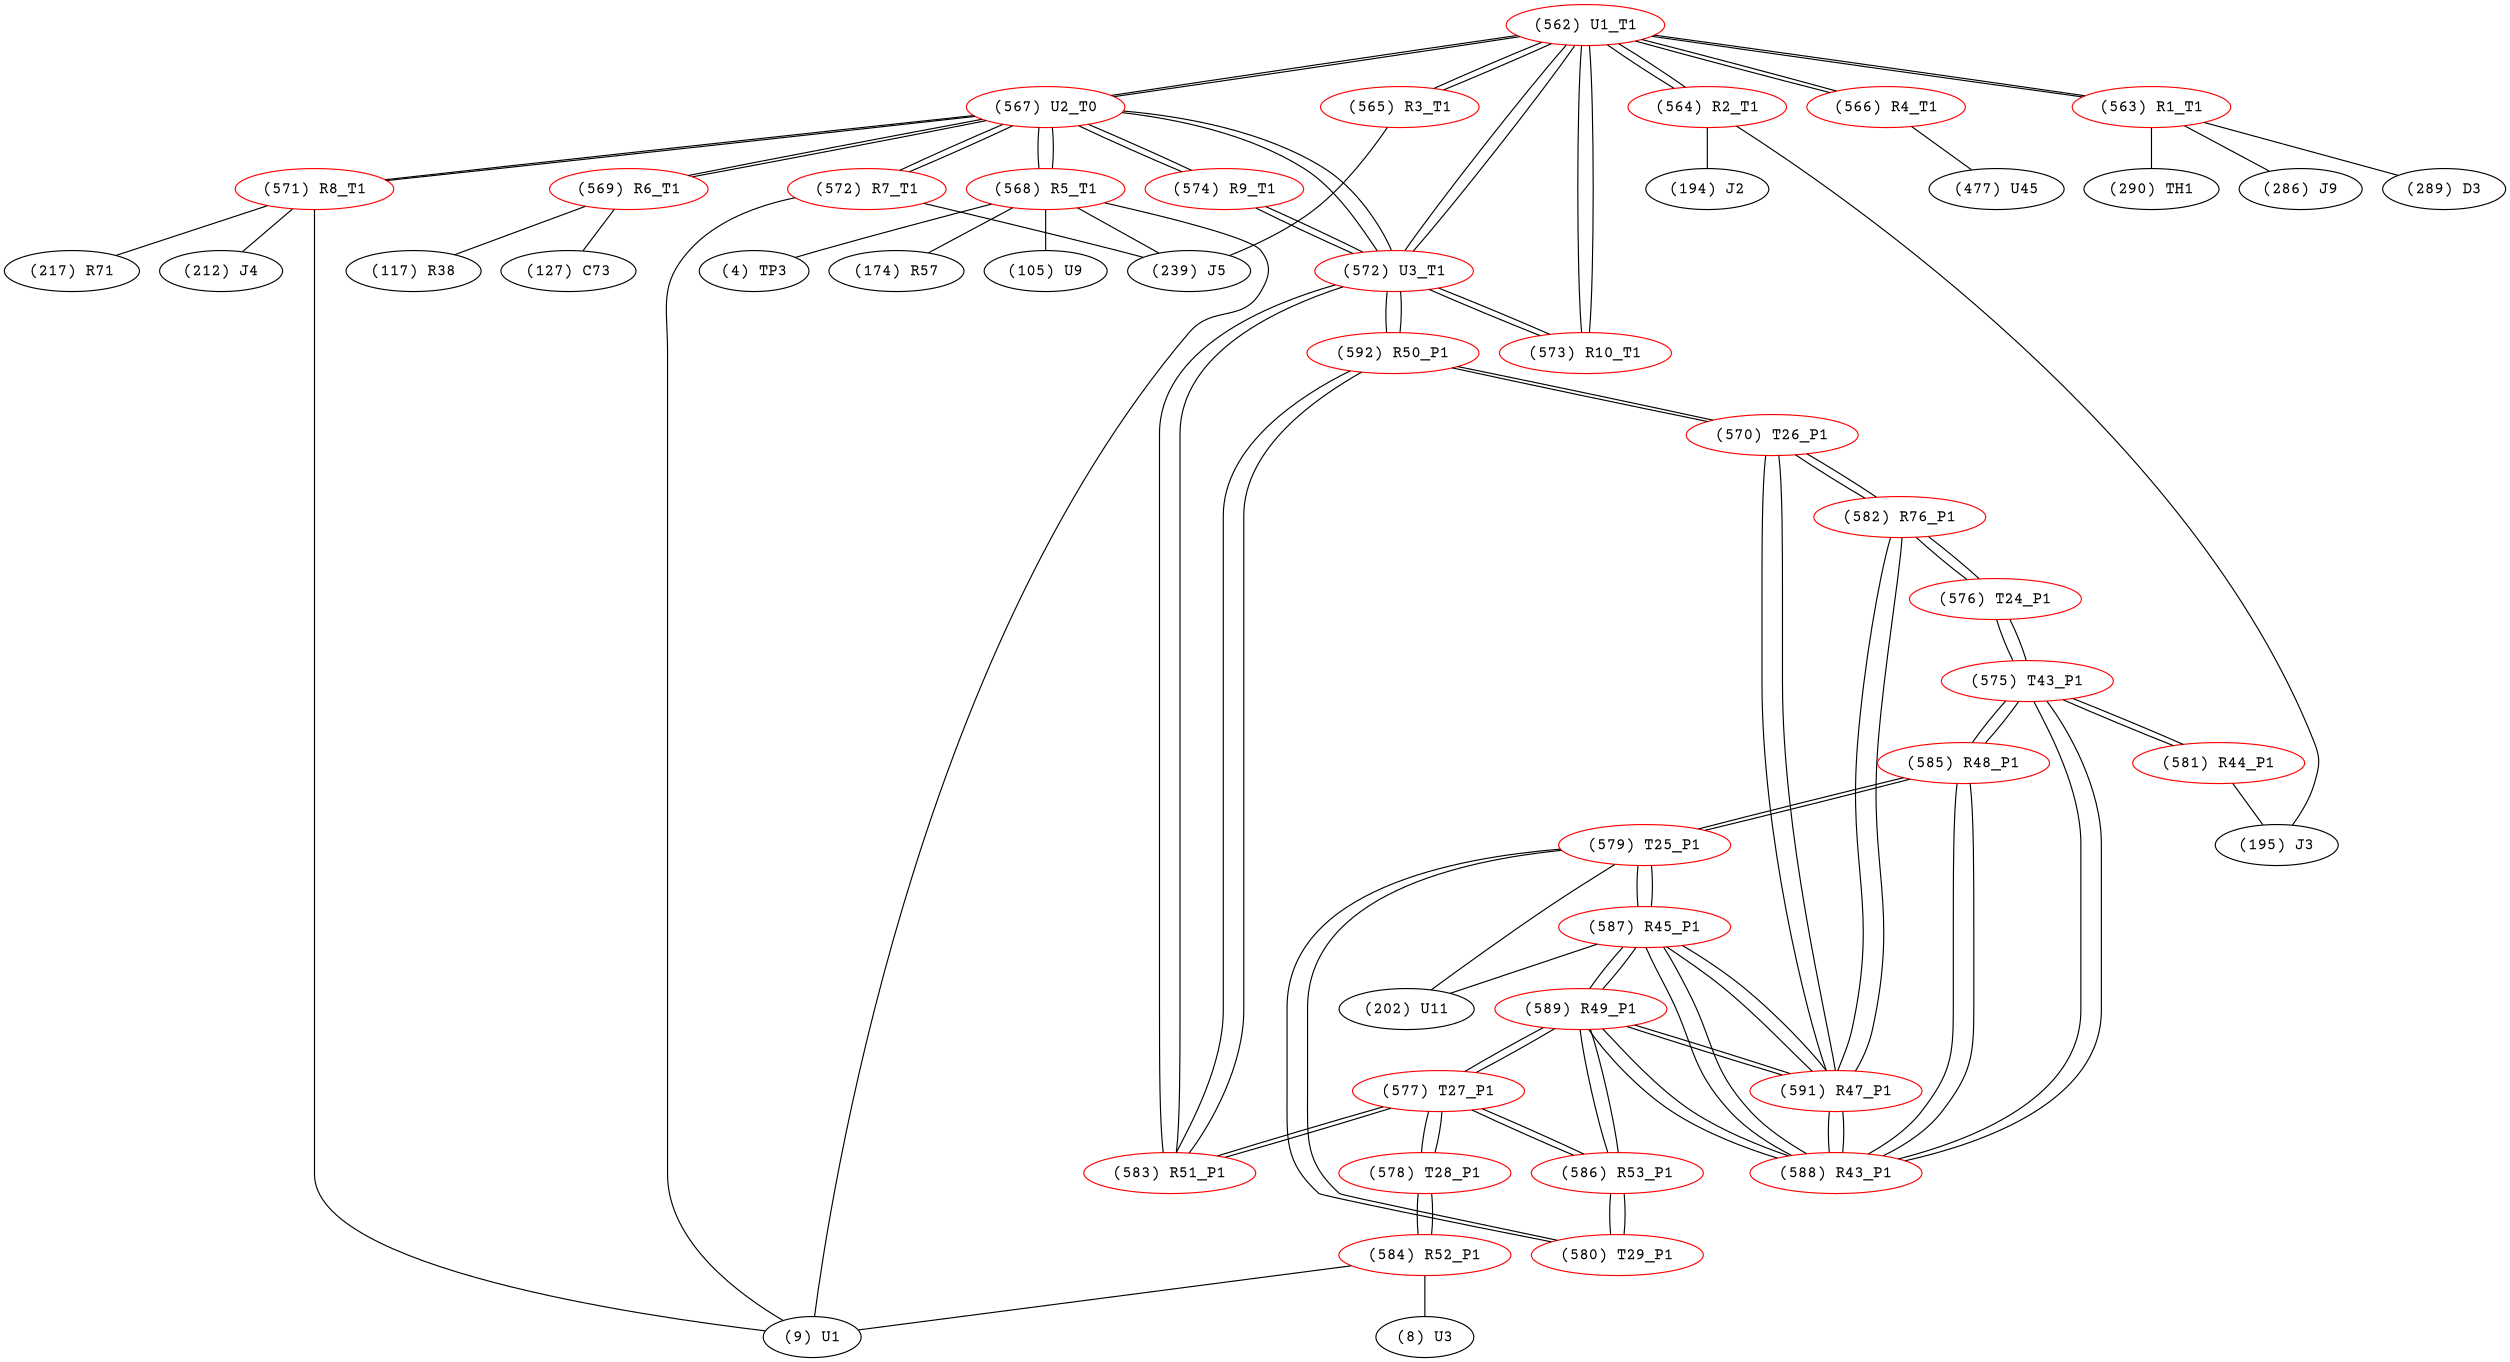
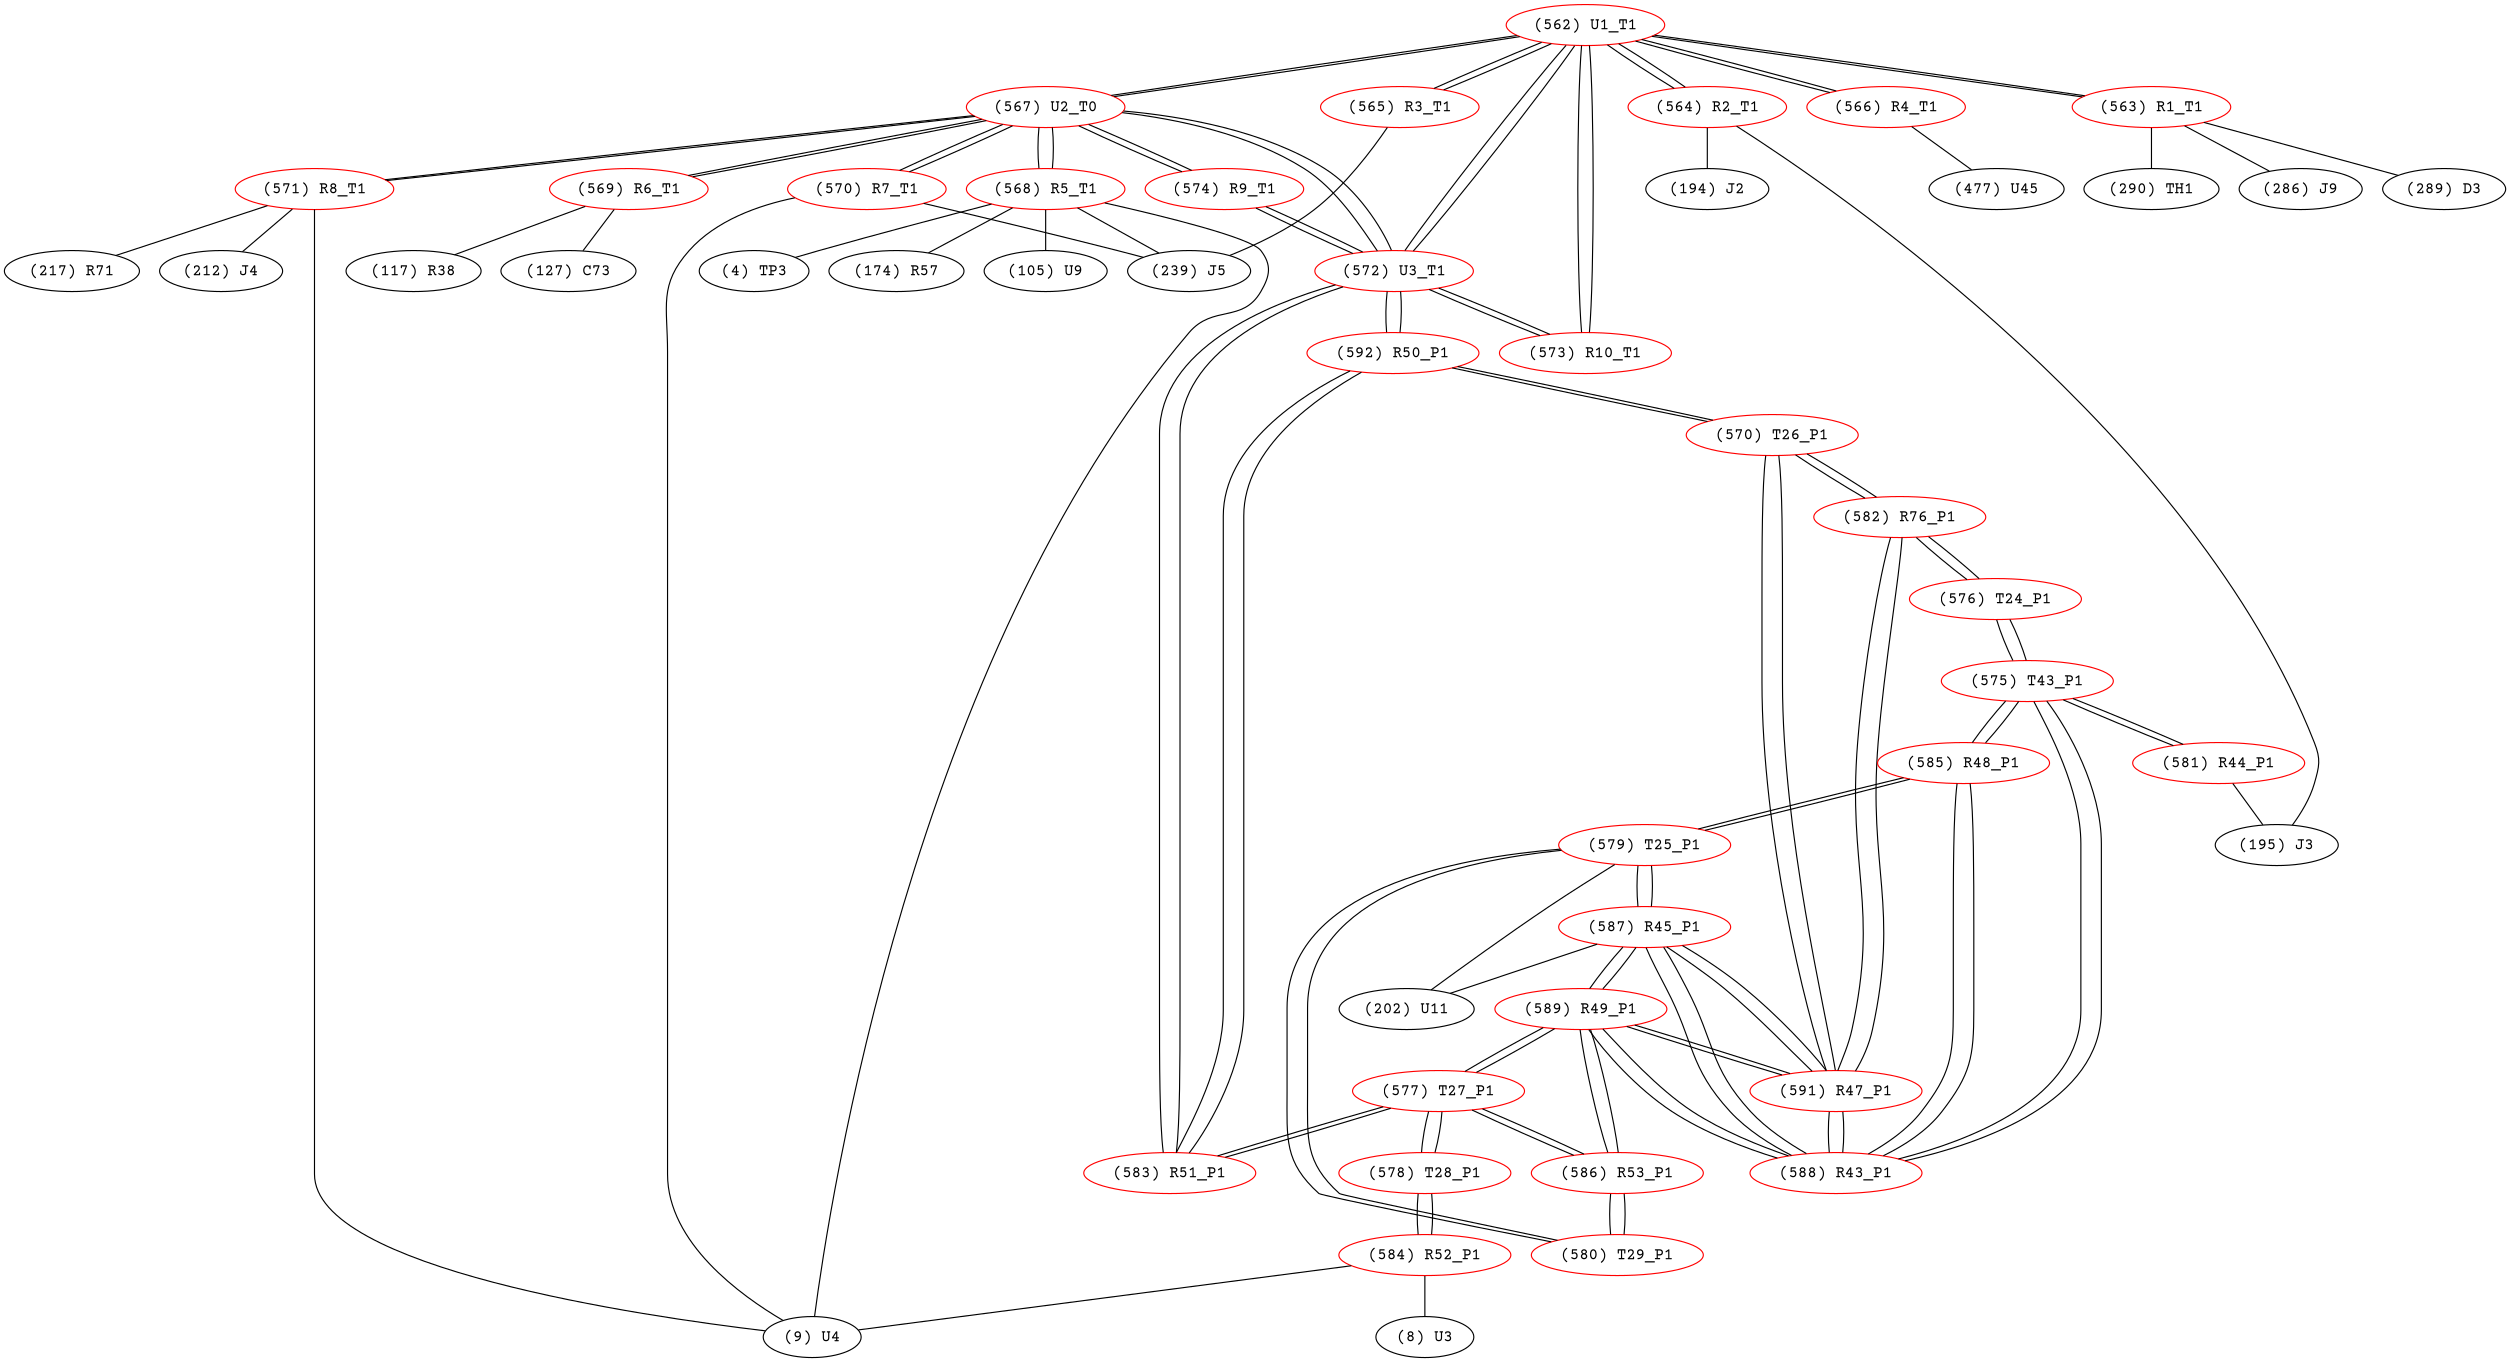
node "(572) R7_T1": label "(572) R7_T1" -> "(570) R7_T1"
node "(9) U1": label "(9) U1" -> "(9) U4"
